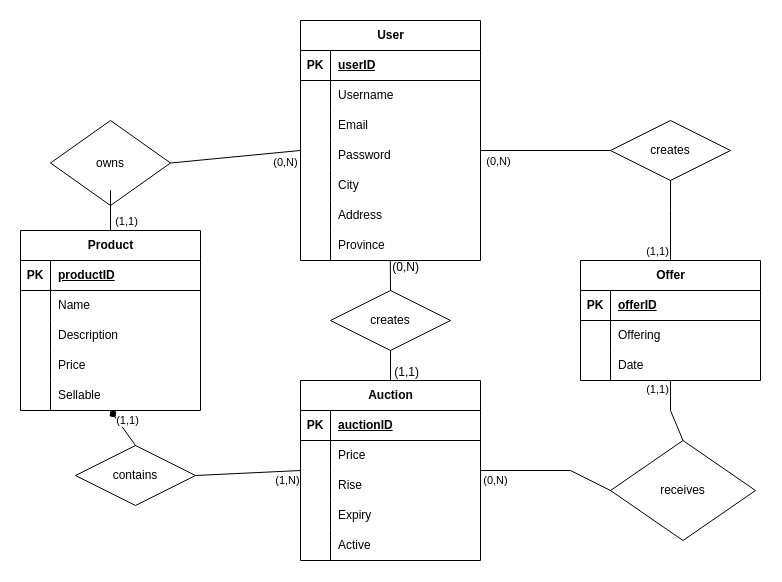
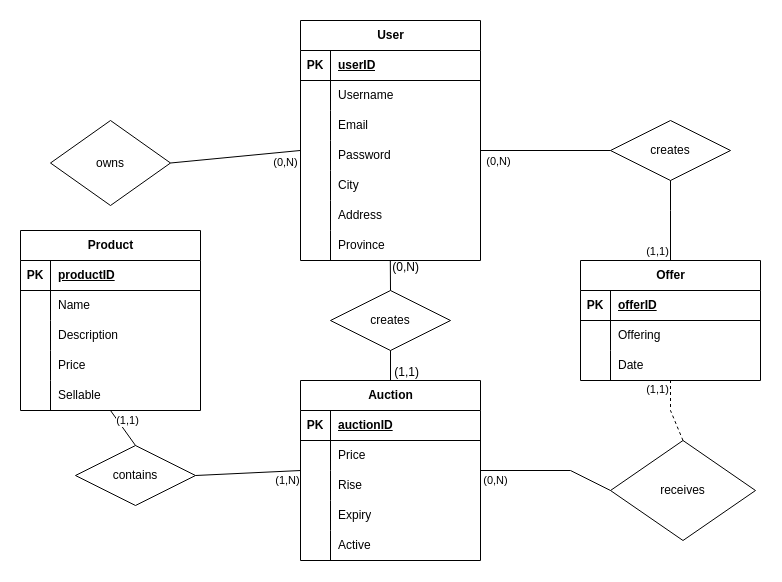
edge "owns" -- "Product": removed, label "(1,1)"
edge "Offer" -- "receives": style solid -> dashed
edge "contains" -> "Product": arrowhead diamond -> none
